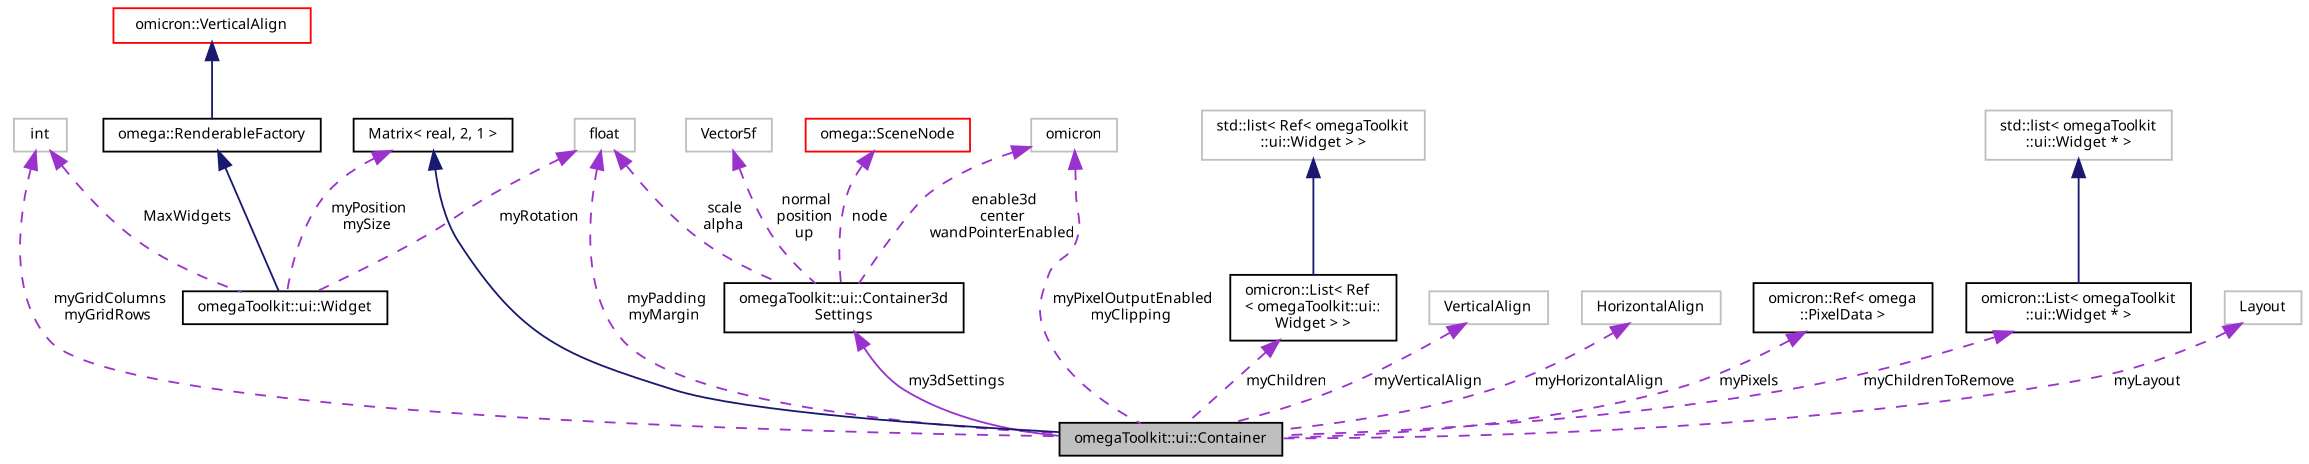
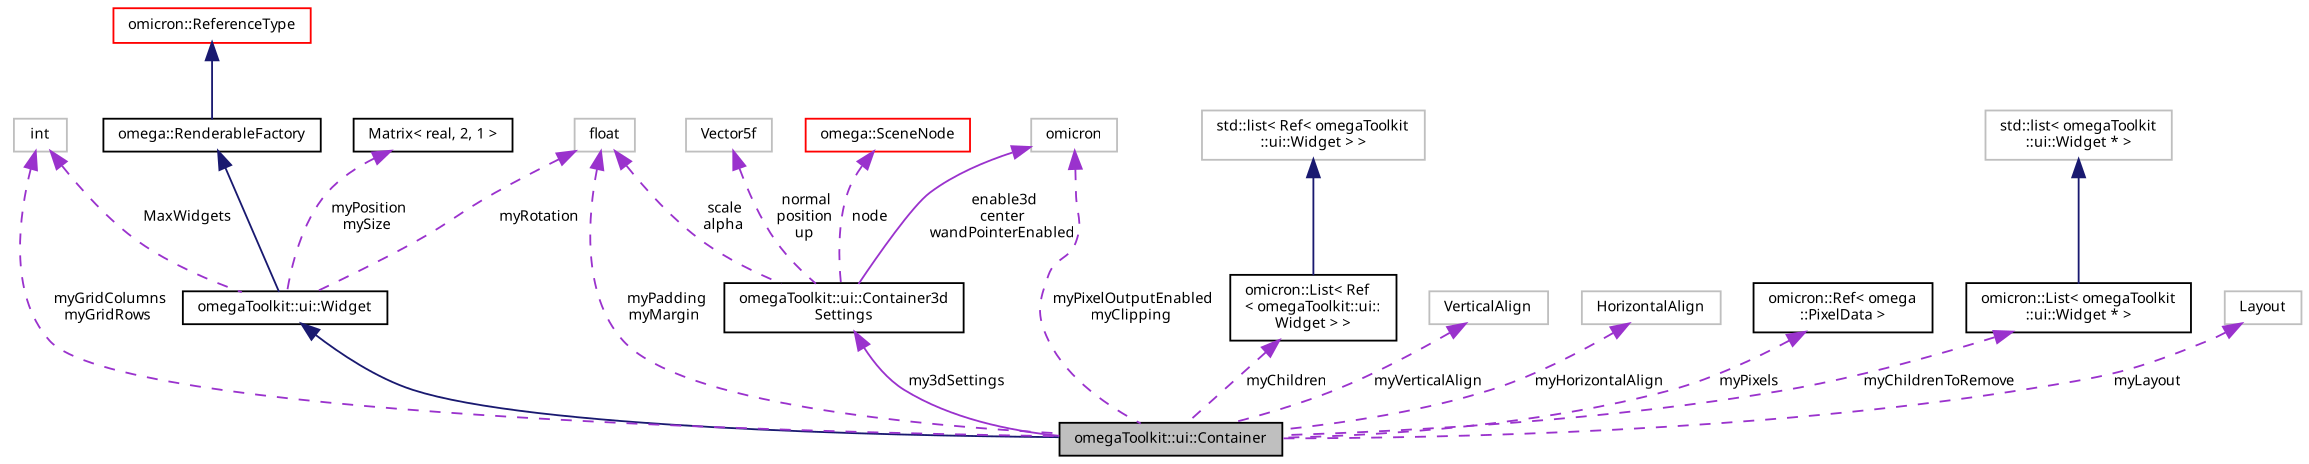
node "omicron::VerticalAlign": label "omicron::VerticalAlign" -> "omicron::ReferenceType"
edge "omegaToolkit::ui::Container3d Settings" -> "omicron": style dashed -> solid
edge "omegaToolkit::ui::Container" -> "Matrix< real, 2, 1 >": now "omegaToolkit::ui::Container" -> "omegaToolkit::ui::Widget"
